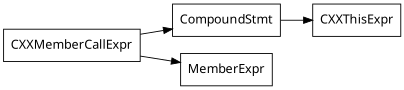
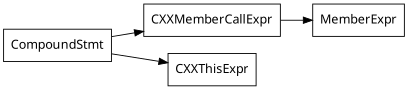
edge "CXXMemberCallExpr" -> "CompoundStmt": reversed
